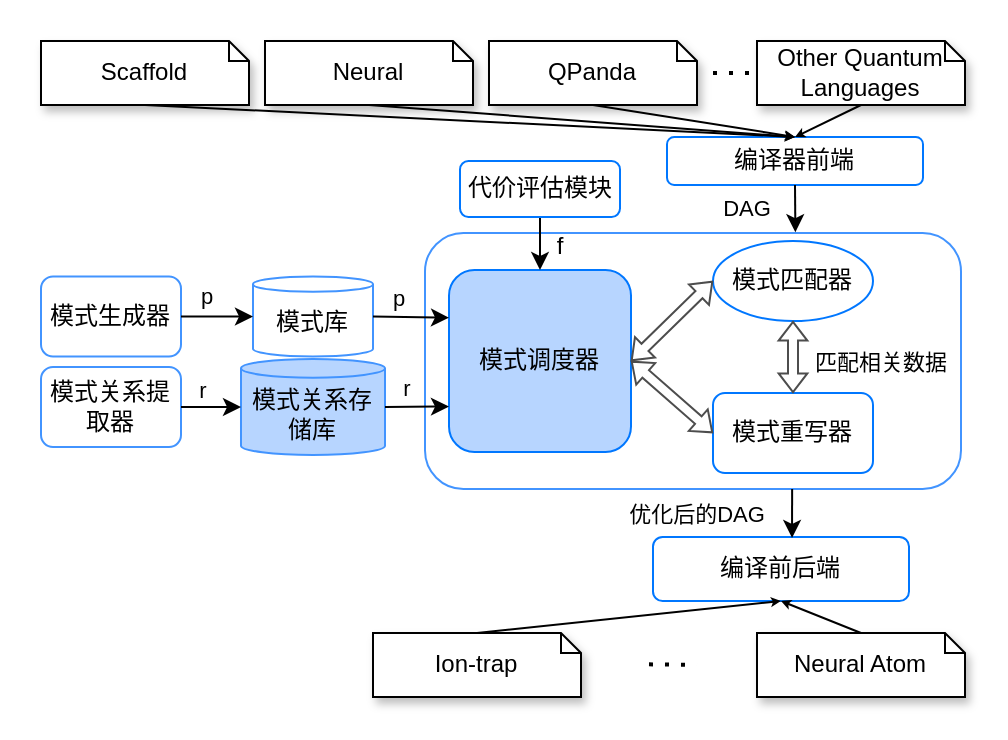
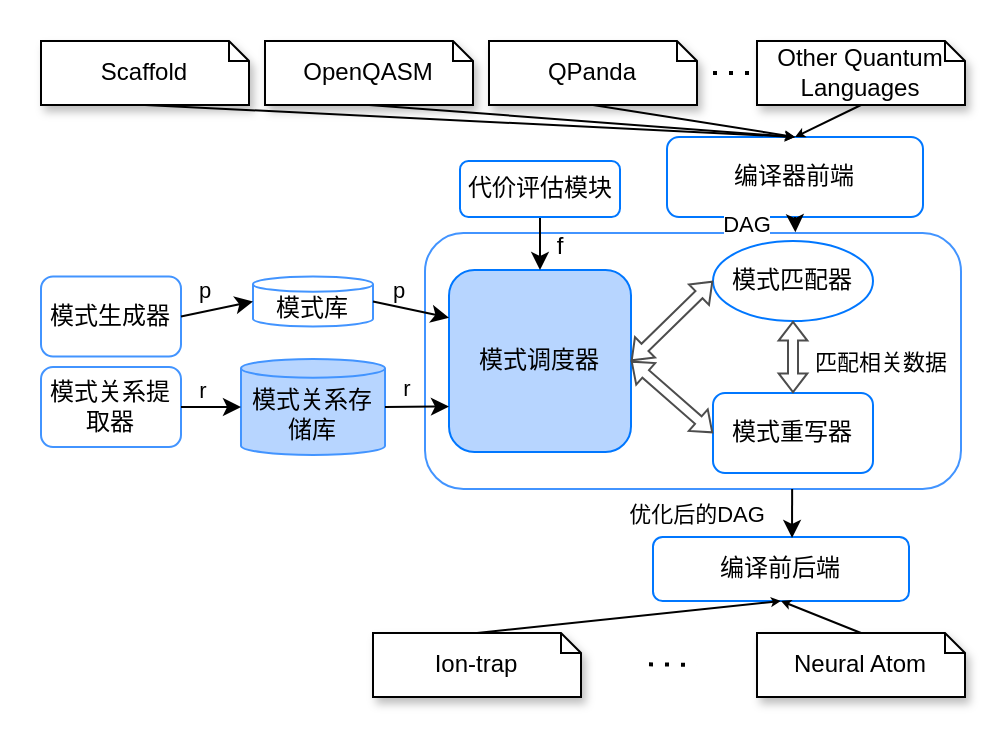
node "Neural": label "Neural" -> "OpenQASM"
node "编译器前端": size 256x48 -> 256x80
node "模式库": size 120x80 -> 120x50
